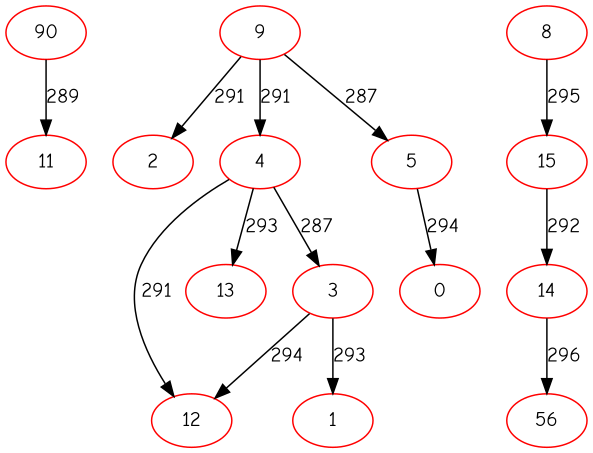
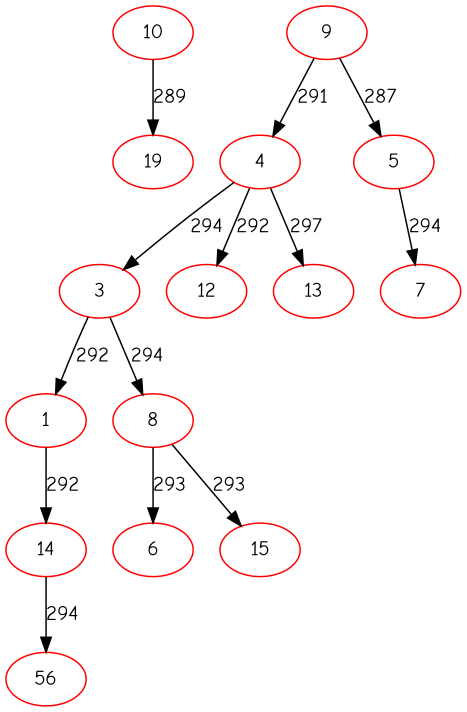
node "90": label "90" -> "10"
edge "8" -> "15": label "295" -> "293"
node "11": label "11" -> "19"
node "2": removed
edge "15" -> "14": now "1" -> "14"
edge "4" -> "13": label "293" -> "297"
edge "4" -> "3": label "287" -> "294"
edge "4" -> "12": label "291" -> "292"
node "0": label "0" -> "7"
edge "3" -> "12": now "3" -> "8"
edge "3" -> "1": label "293" -> "292"
edge "14" -> "56": label "296" -> "294"
node "6": added
